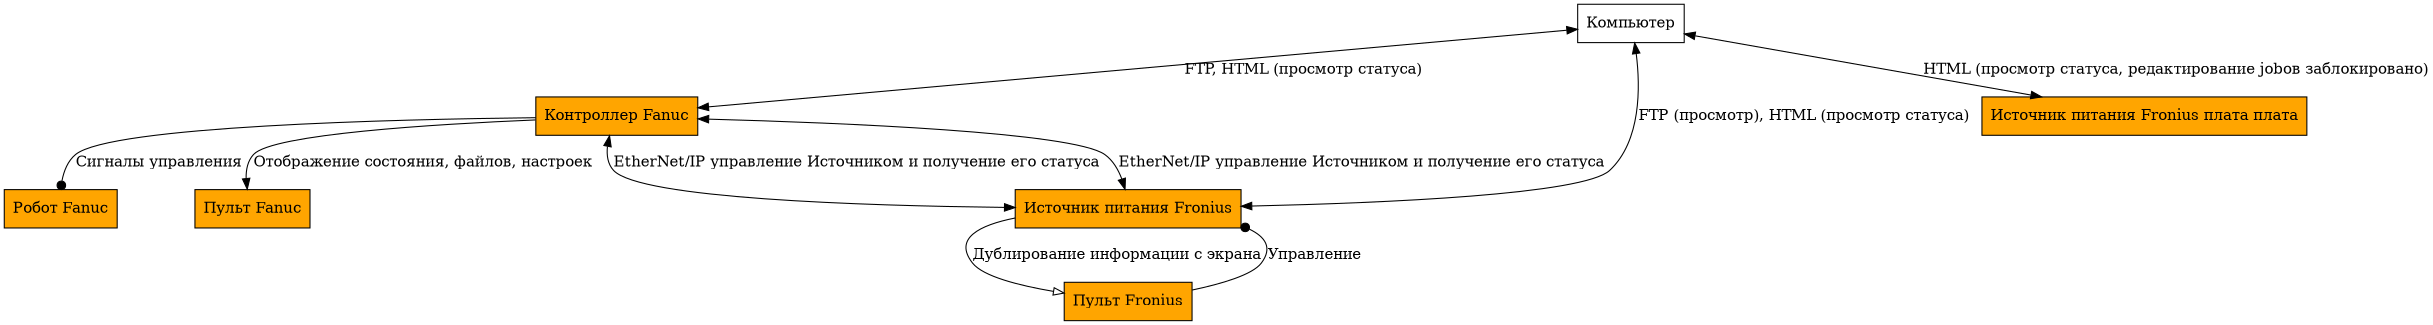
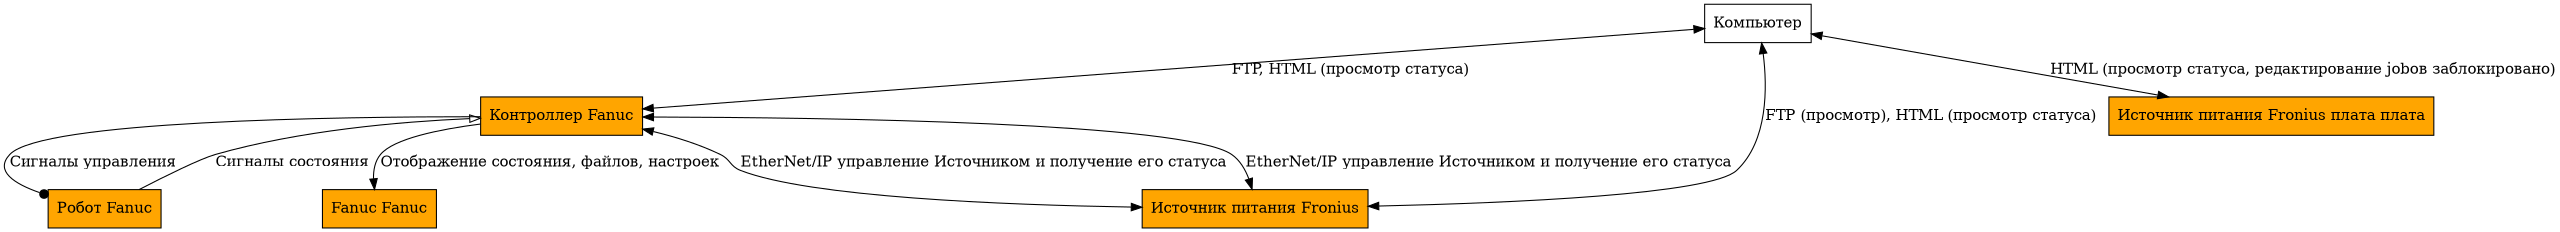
edge "Робот Fanuc" -> "Контроллер Fanuc": added, label "Сигналы состояния"
node "Пульт Fanuc": label "Пульт Fanuc" -> "Fanuc Fanuc"
node "Пульт Fronius": removed
